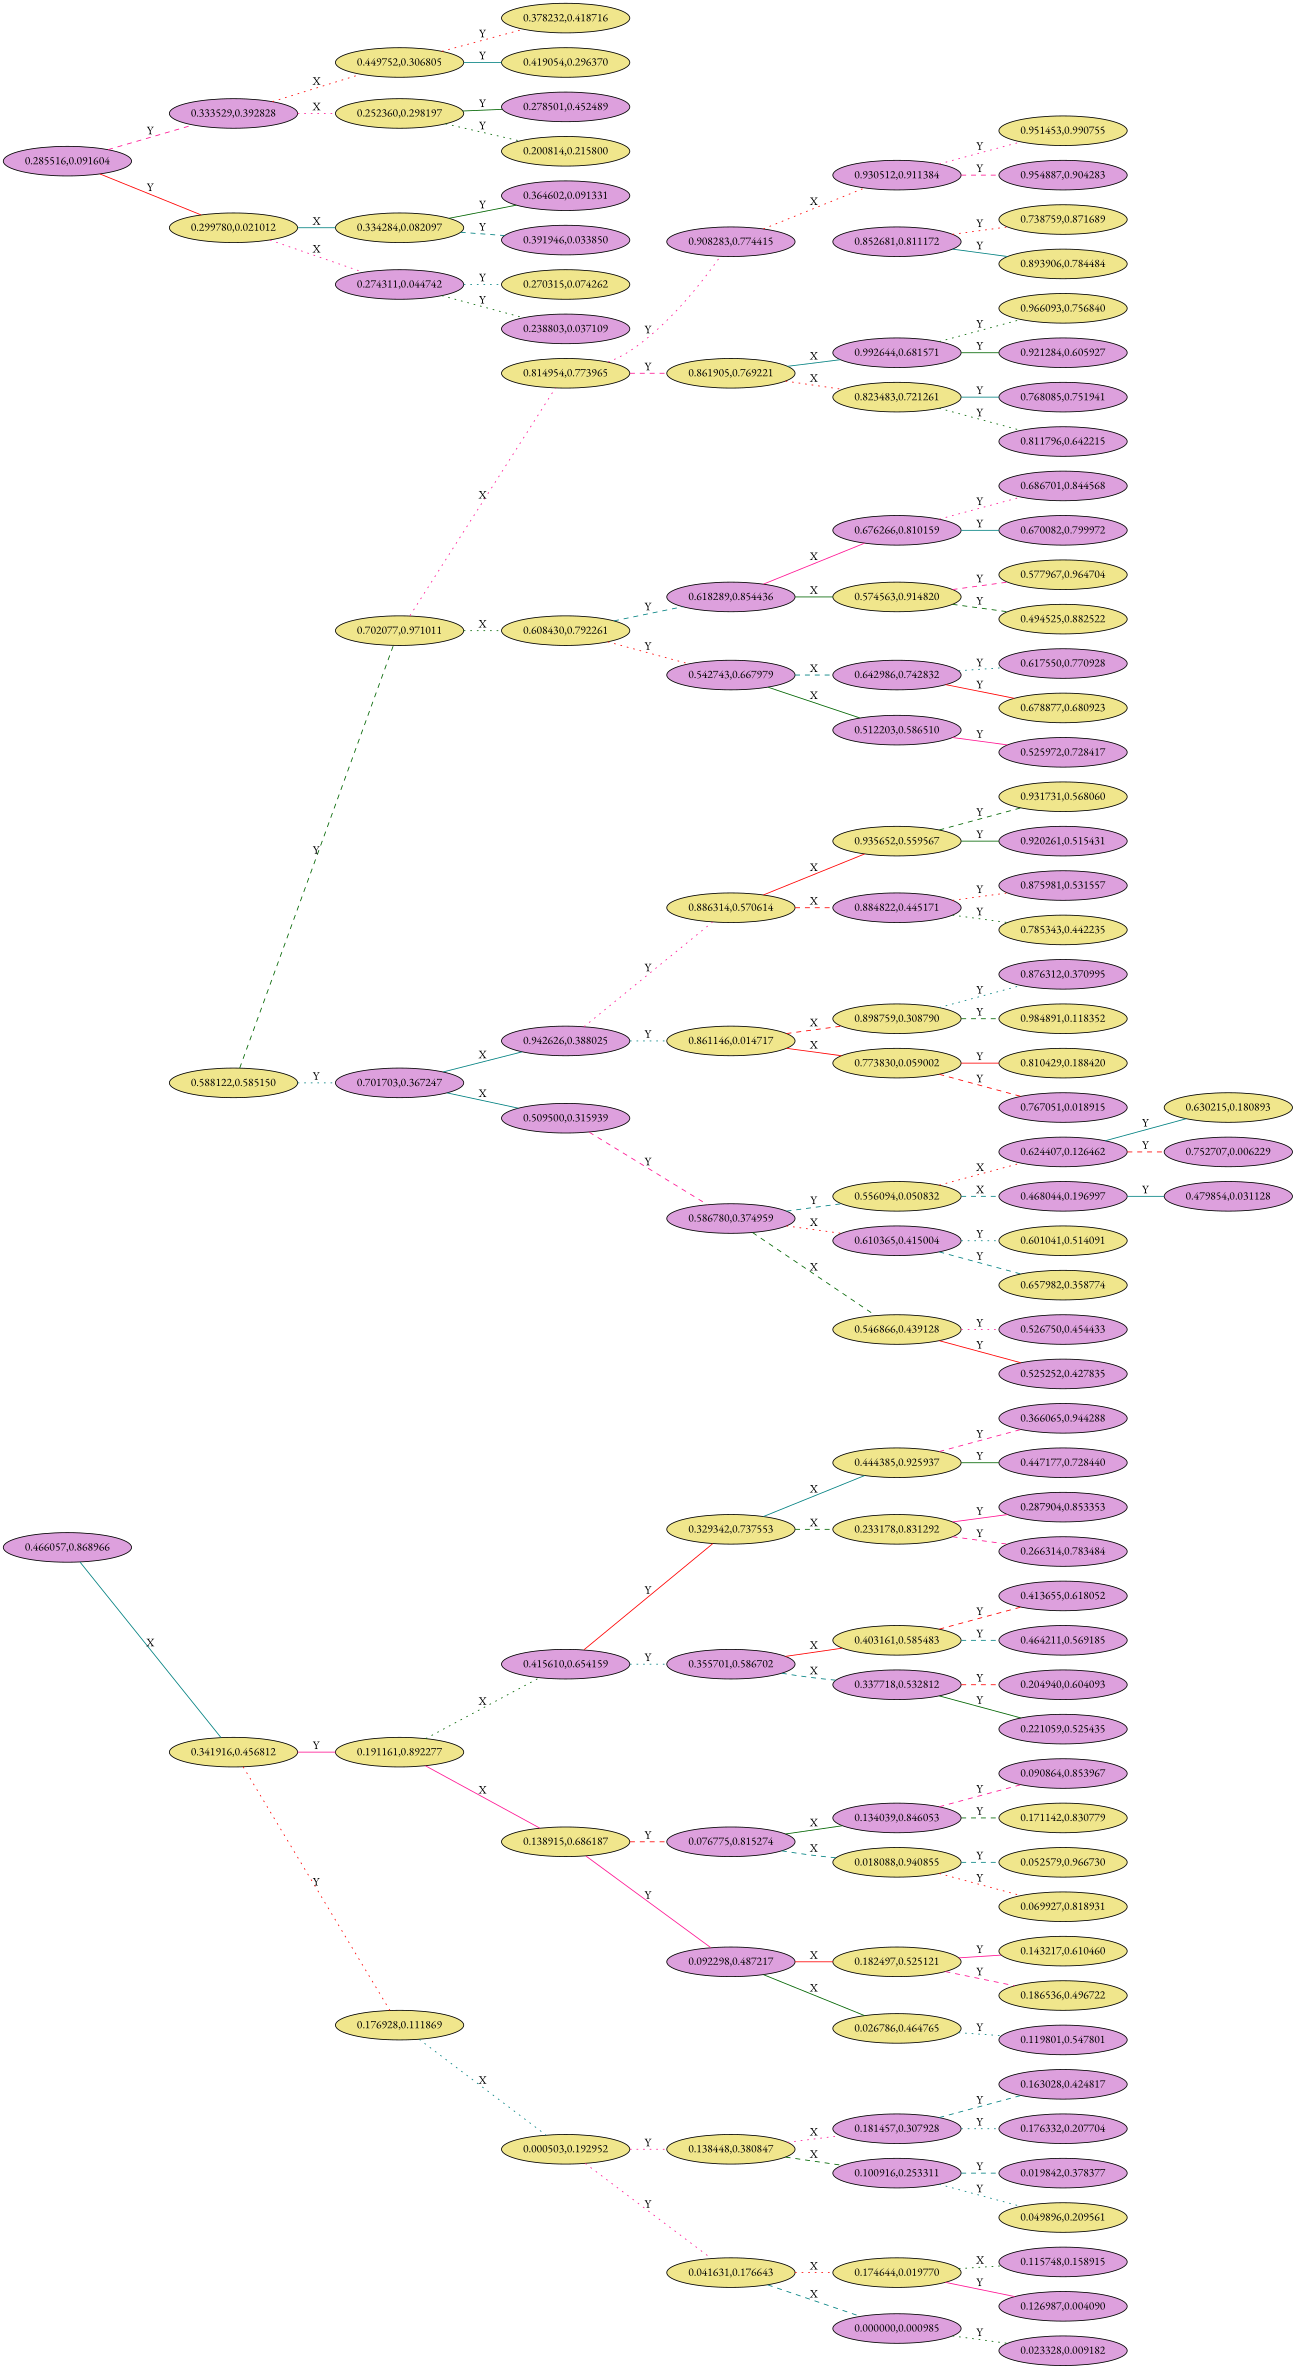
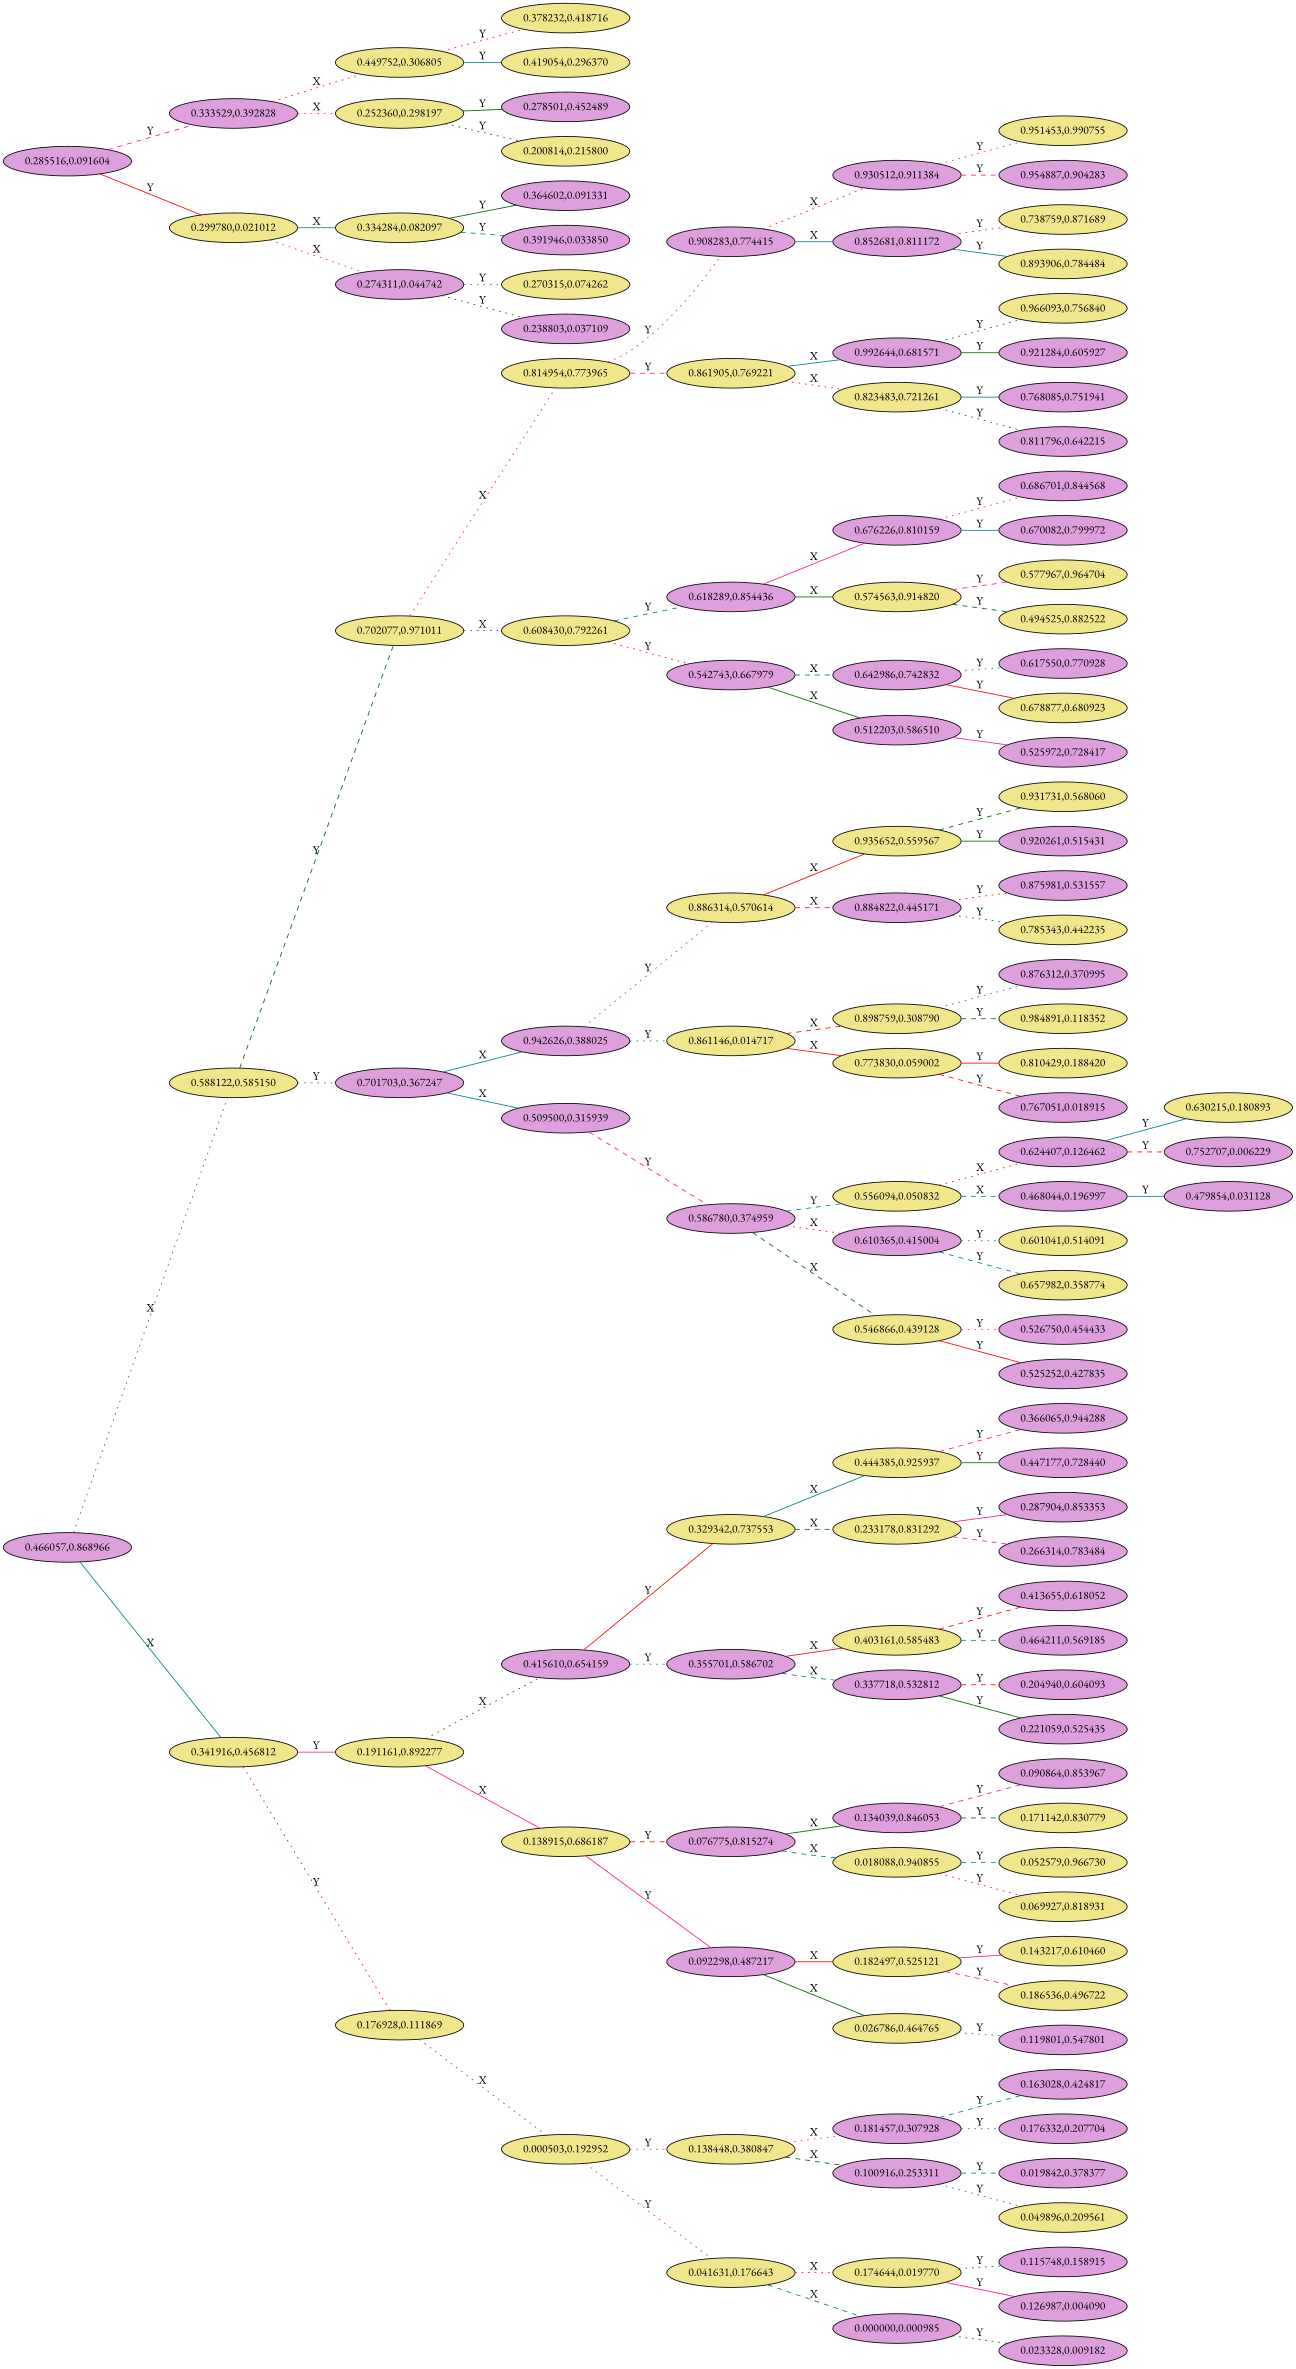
edge "0.908283,0.774415" -- "0.852681,0.811172": added, label "X"
node "0.676266,0.810159": label "0.676266,0.810159" -> "0.676226,0.810159"
edge "0.588122,0.585150" -- "0.466057,0.868966": added, label "X"
edge "0.115748,0.158915" -- "0.174644,0.019770": label "X" -> "Y"
